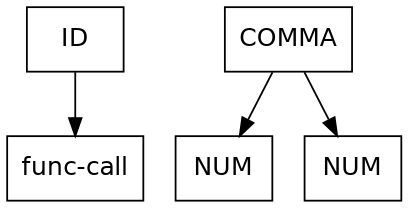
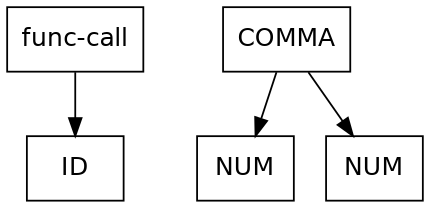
edge "ID" -> "func-call": reversed
